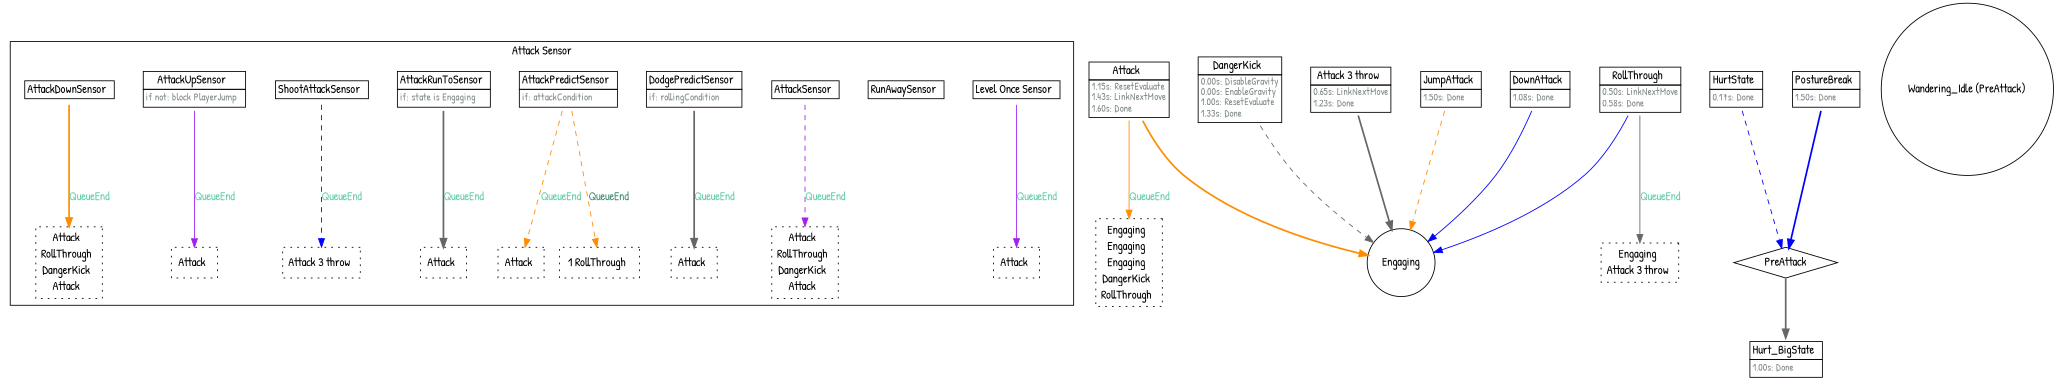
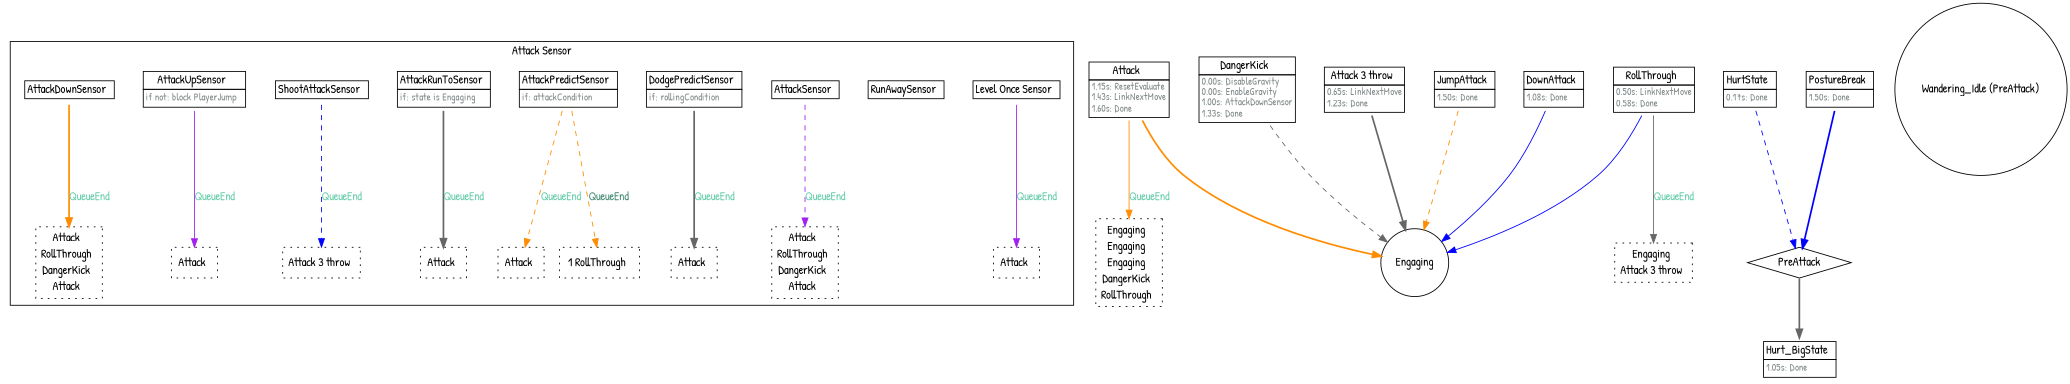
node "DangerKick": text "1.00s: ResetEvaluate" -> "1.00s: AttackDownSensor"
node "Hurt_BigState": text "1.00s: Done" -> "1.05s: Done"
